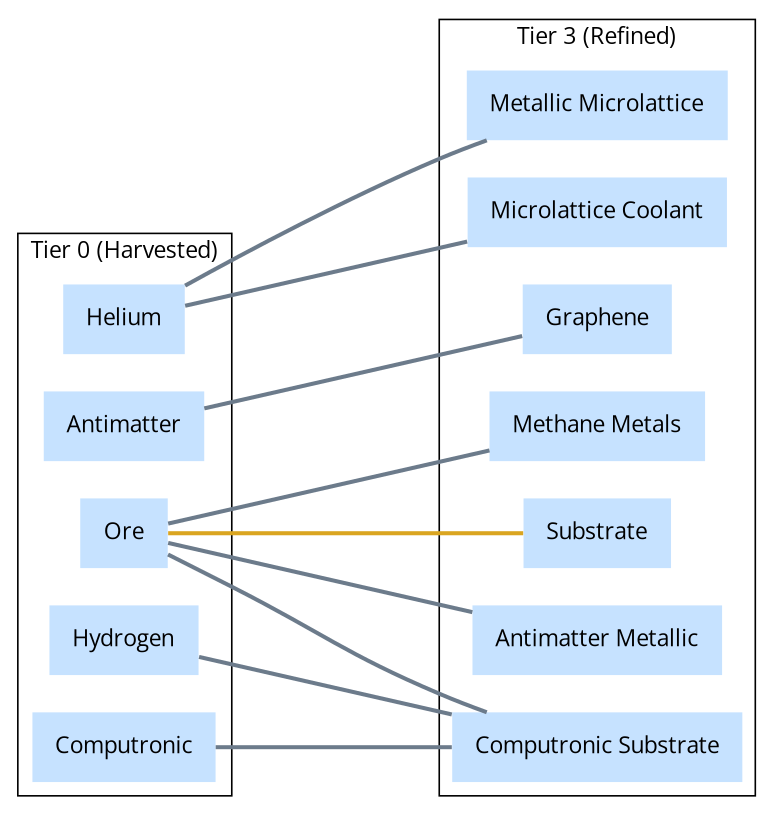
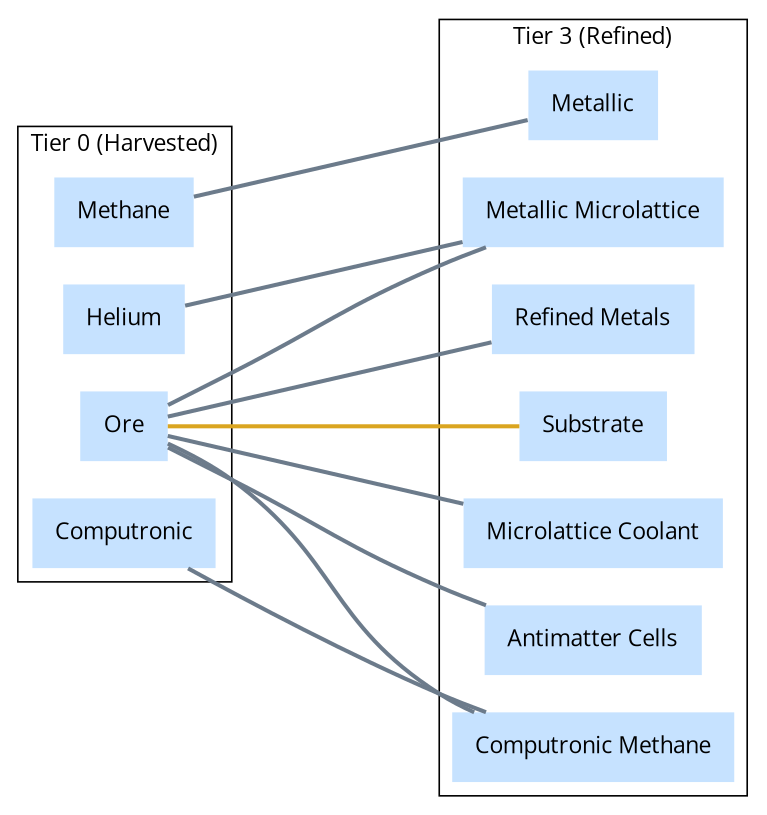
edge "Microlattice Coolant" -- "Helium": now "Microlattice Coolant" -- "Ore"
node "Graphene": label "Graphene" -> "Metallic"
edge "Metallic Microlattice" -- "Ore": added
node "Antimatter": label "Antimatter" -> "Methane"
node "Methane Metals": label "Methane Metals" -> "Refined Metals"
node "Hydrogen": removed
node "Antimatter Metallic": label "Antimatter Metallic" -> "Antimatter Cells"
node "Computronic Substrate": label "Computronic Substrate" -> "Computronic Methane"
